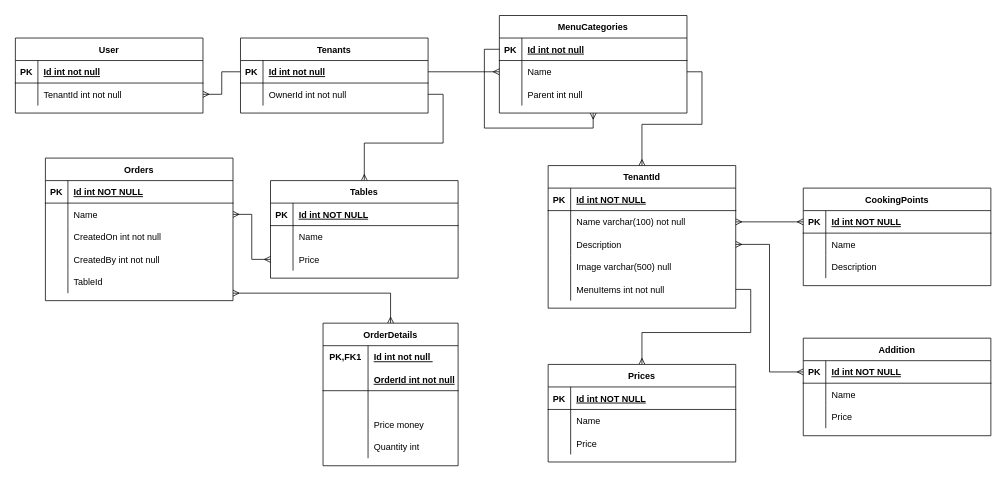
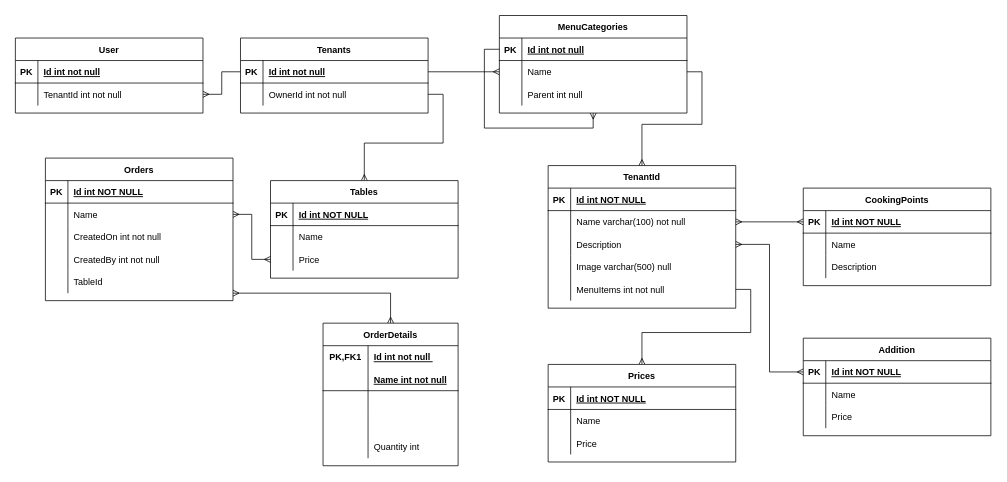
node "OrderId int not null": label "OrderId int not null" -> "Name int not null"
node "Price money": removed
